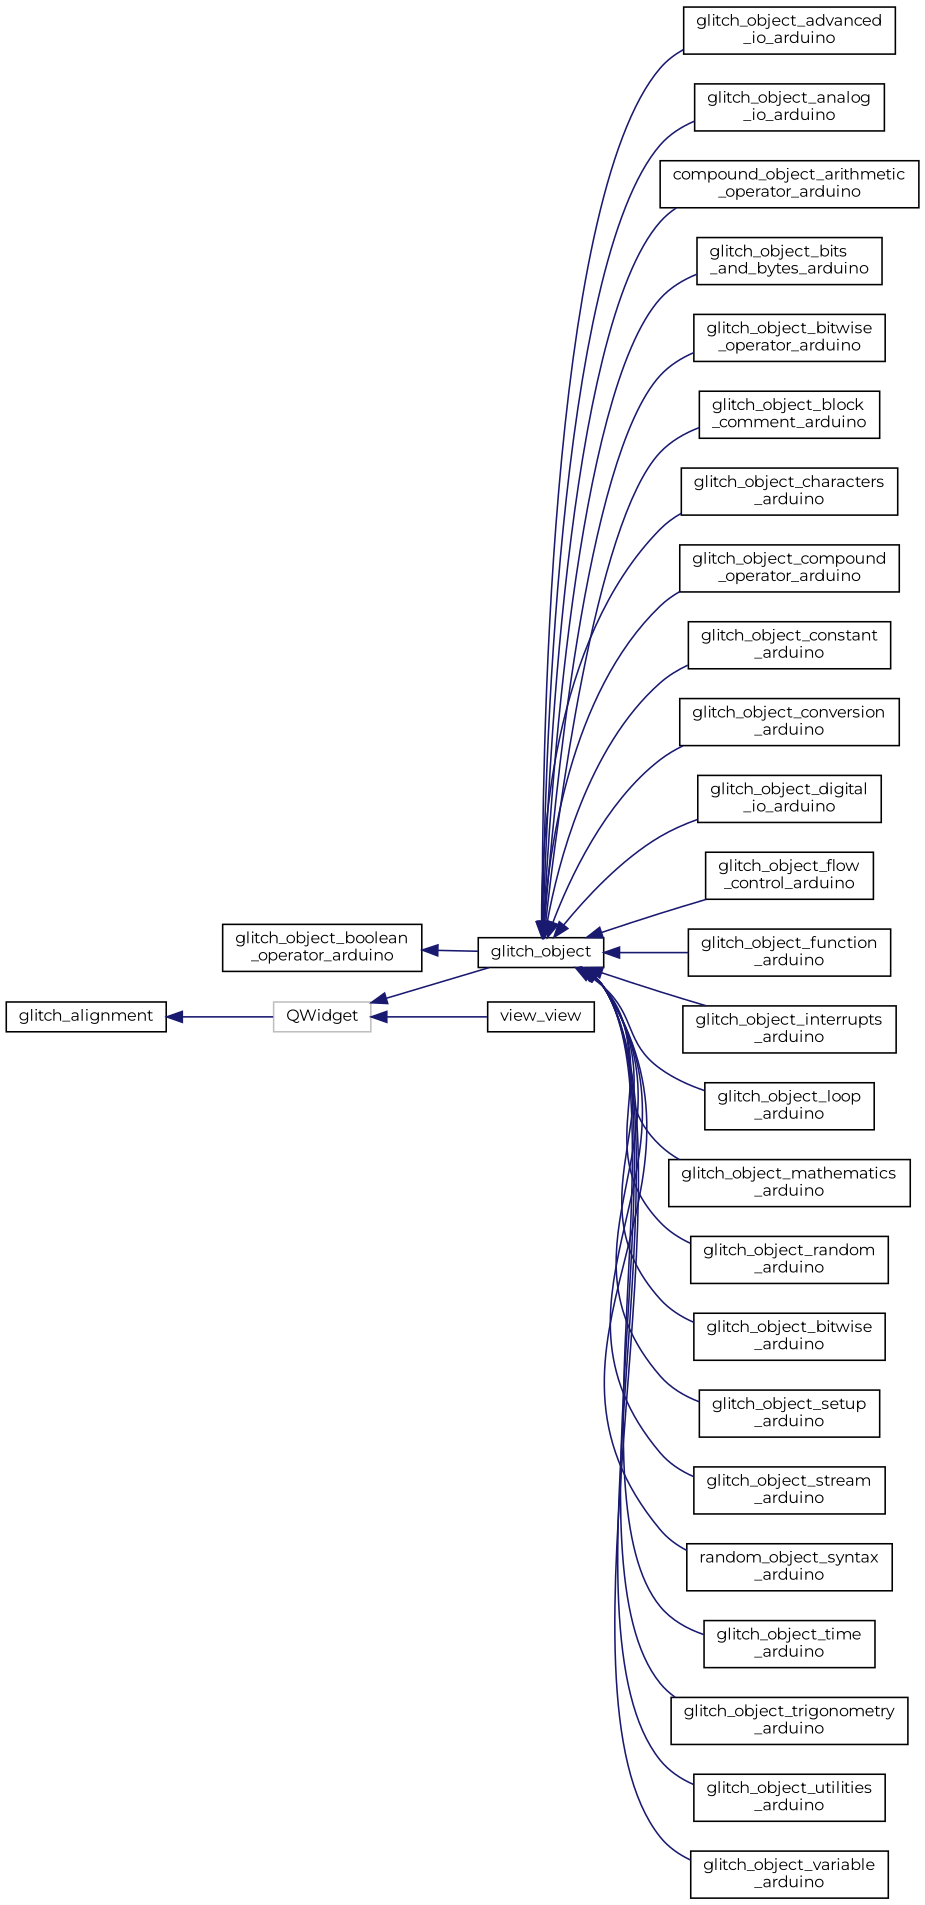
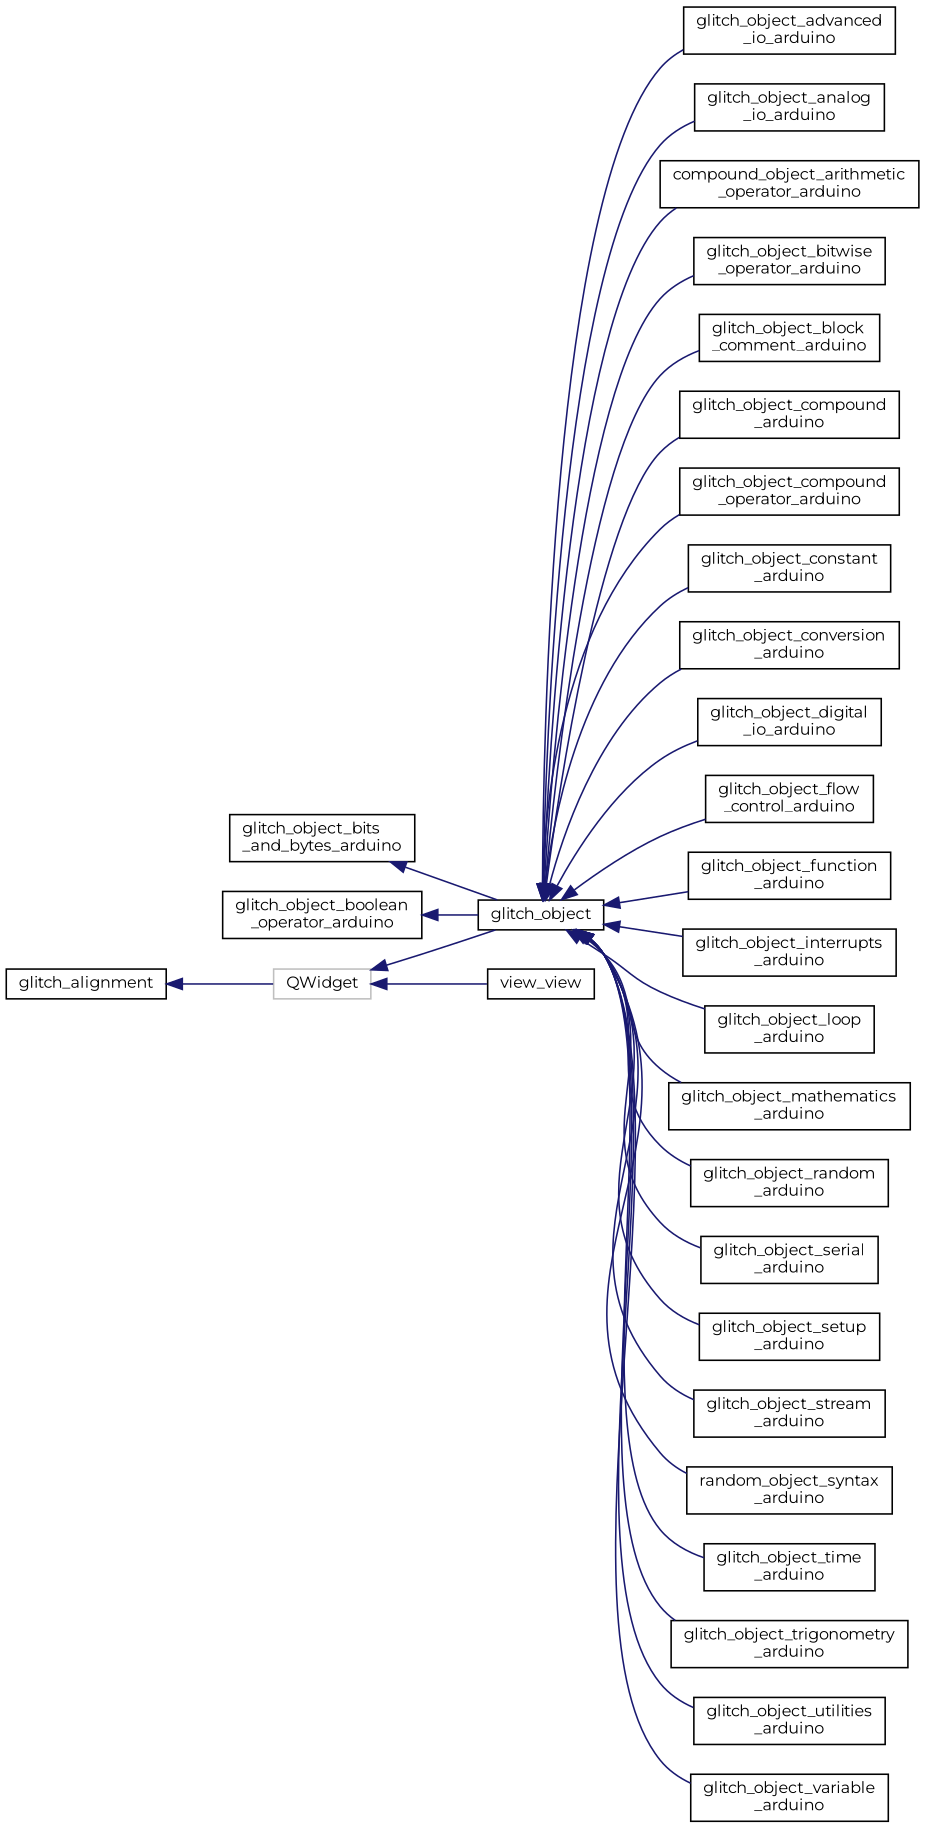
node "glitch_object_characters _arduino": label "glitch_object_characters _arduino" -> "glitch_object_compound _arduino"
edge "glitch_object_bits _and_bytes_arduino" -> "glitch_object": reversed
node "glitch_object_bitwise _arduino": label "glitch_object_bitwise _arduino" -> "glitch_object_serial _arduino"
